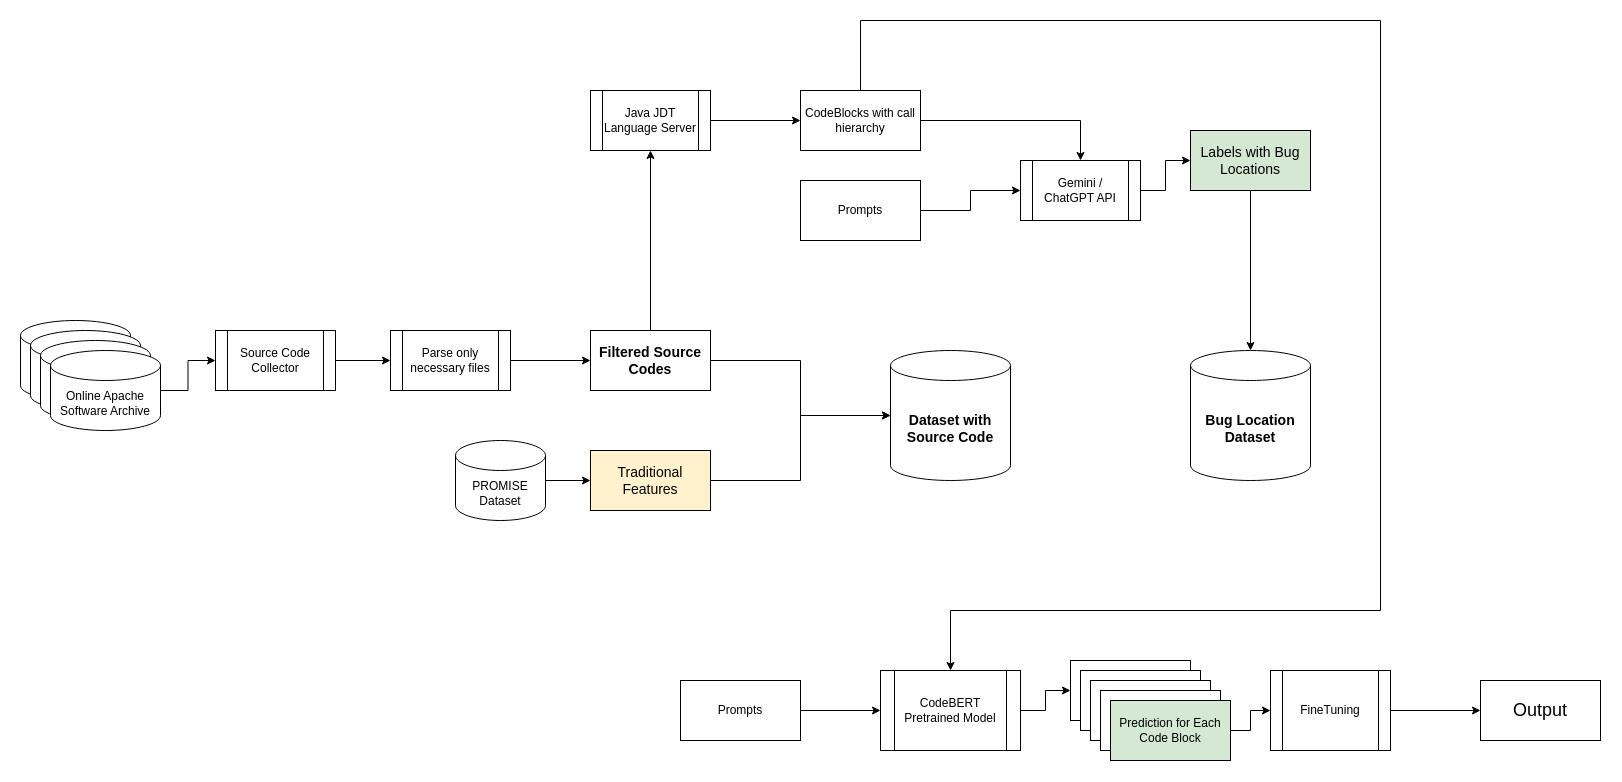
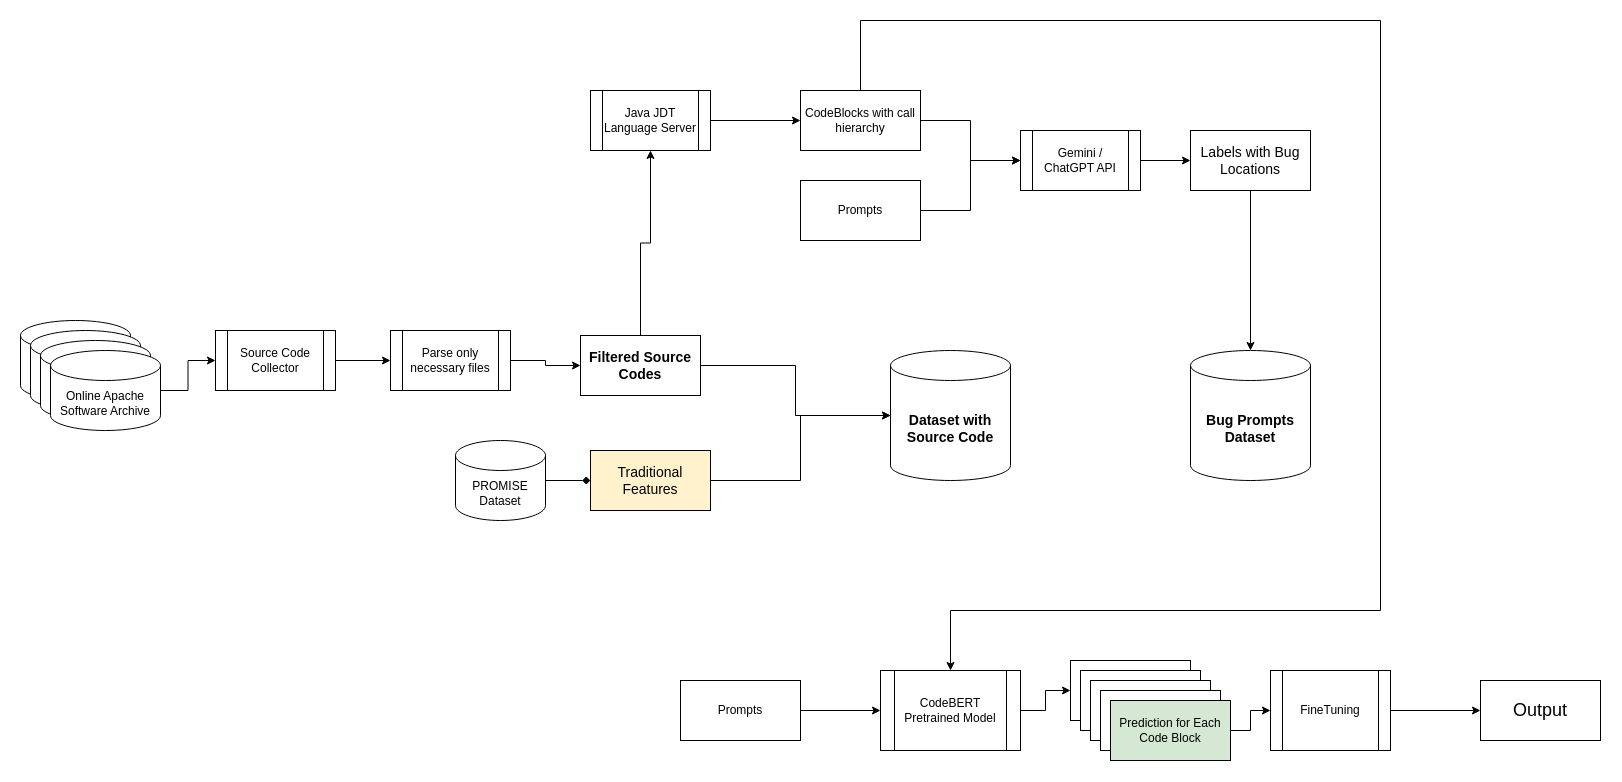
node "Labels with Bug Locations": fillcolor #d5e8d4 -> #ffffff
node "Gemini / ChatGPT API": moved (1081, 191) -> (1081, 161)
node "Filtered Source Codes": moved (651, 361) -> (641, 366)
node "Bug Location Dataset": label "Bug Location Dataset" -> "Bug Prompts Dataset"
edge "PROMISE Dataset" -> "Traditional Features": arrowhead classic -> diamond
